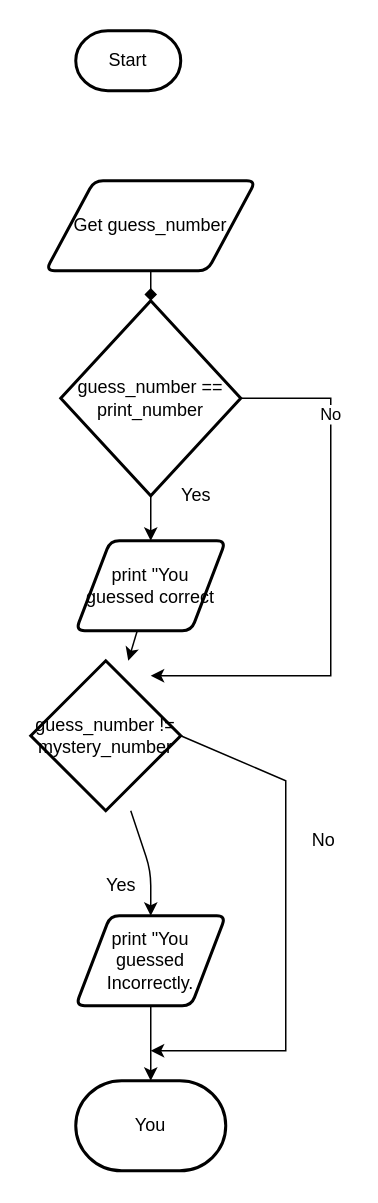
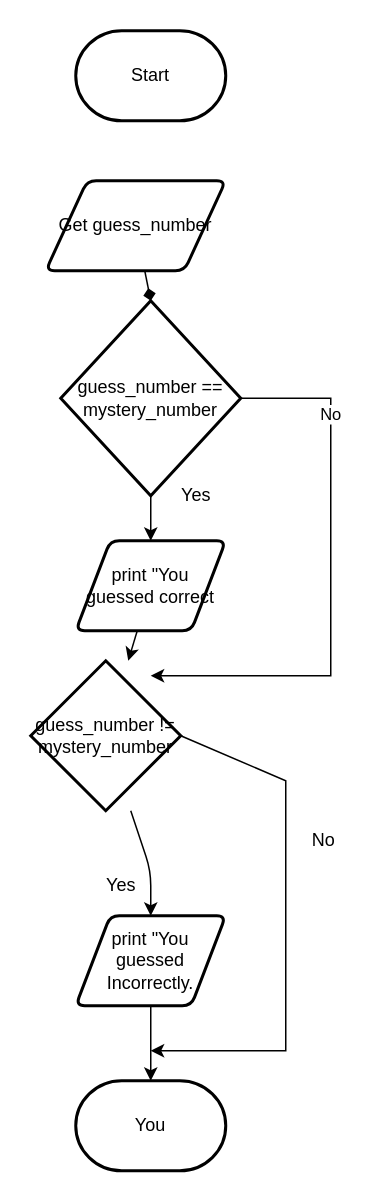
node "Start": size 105x60 -> 150x90
node "Get guess_number": size 210x90 -> 180x90
node "guess_number == print_number": label "guess_number == print_number" -> "guess_number == mystery_number"
